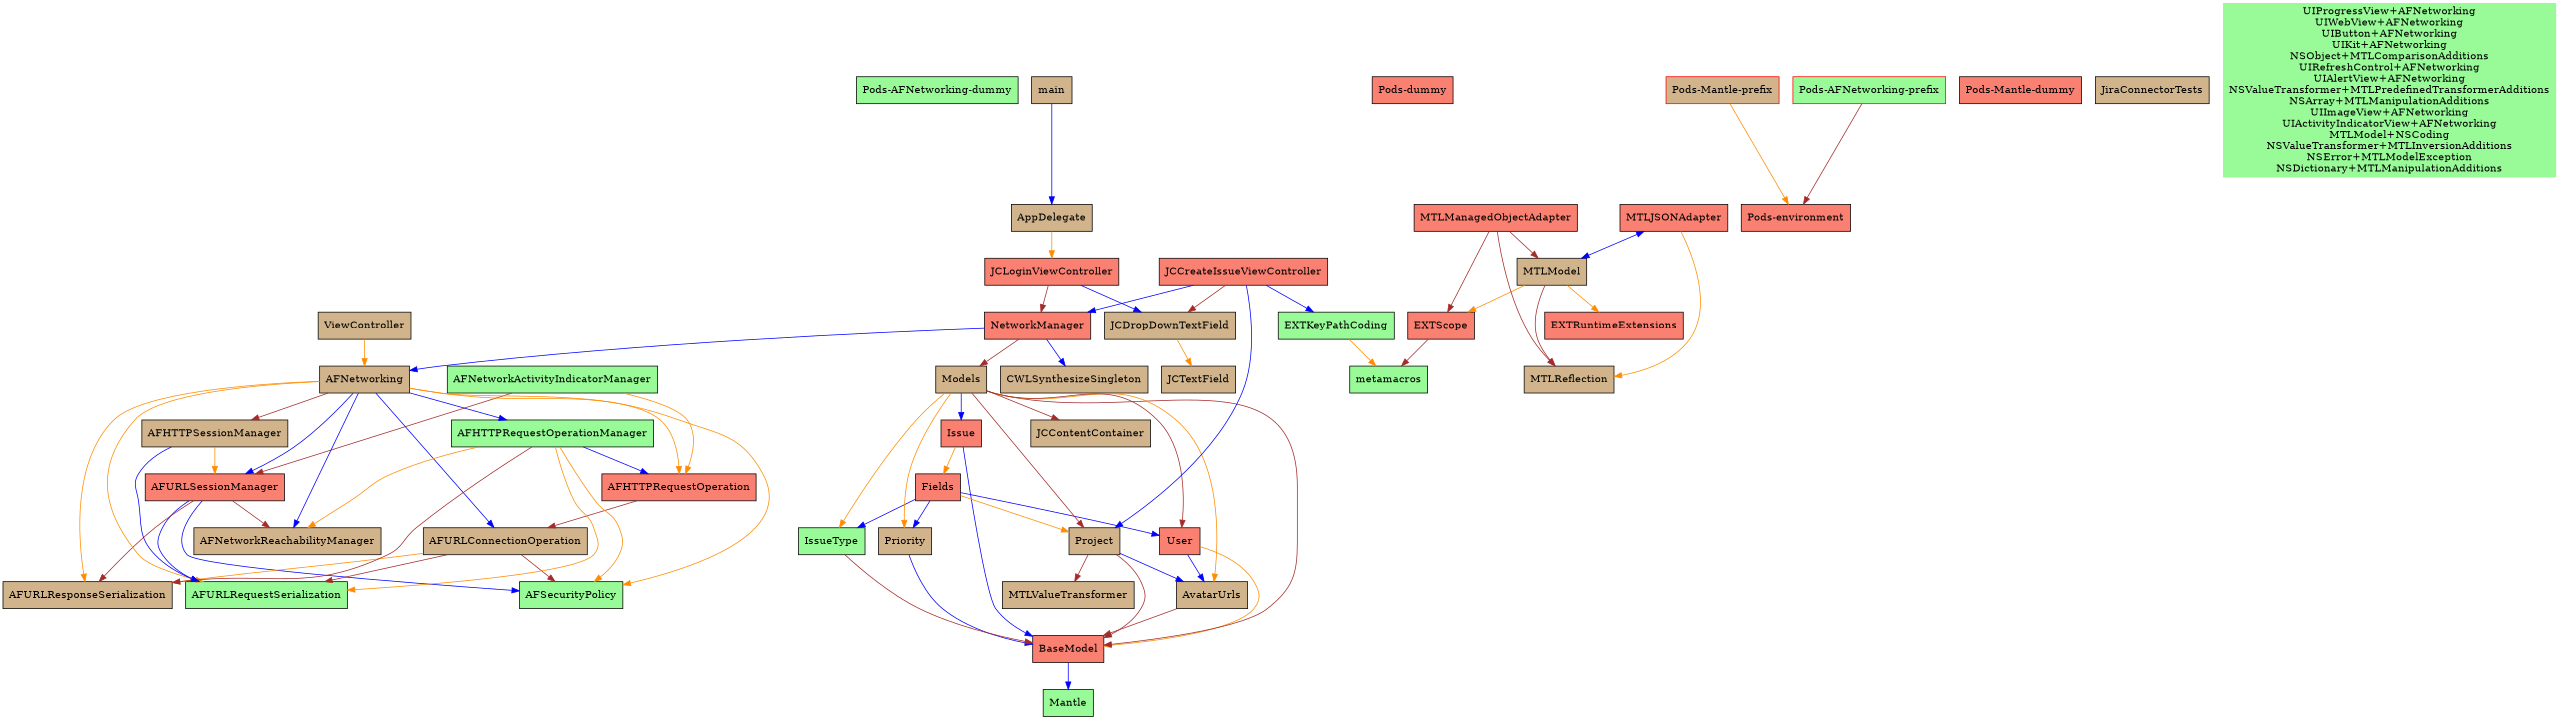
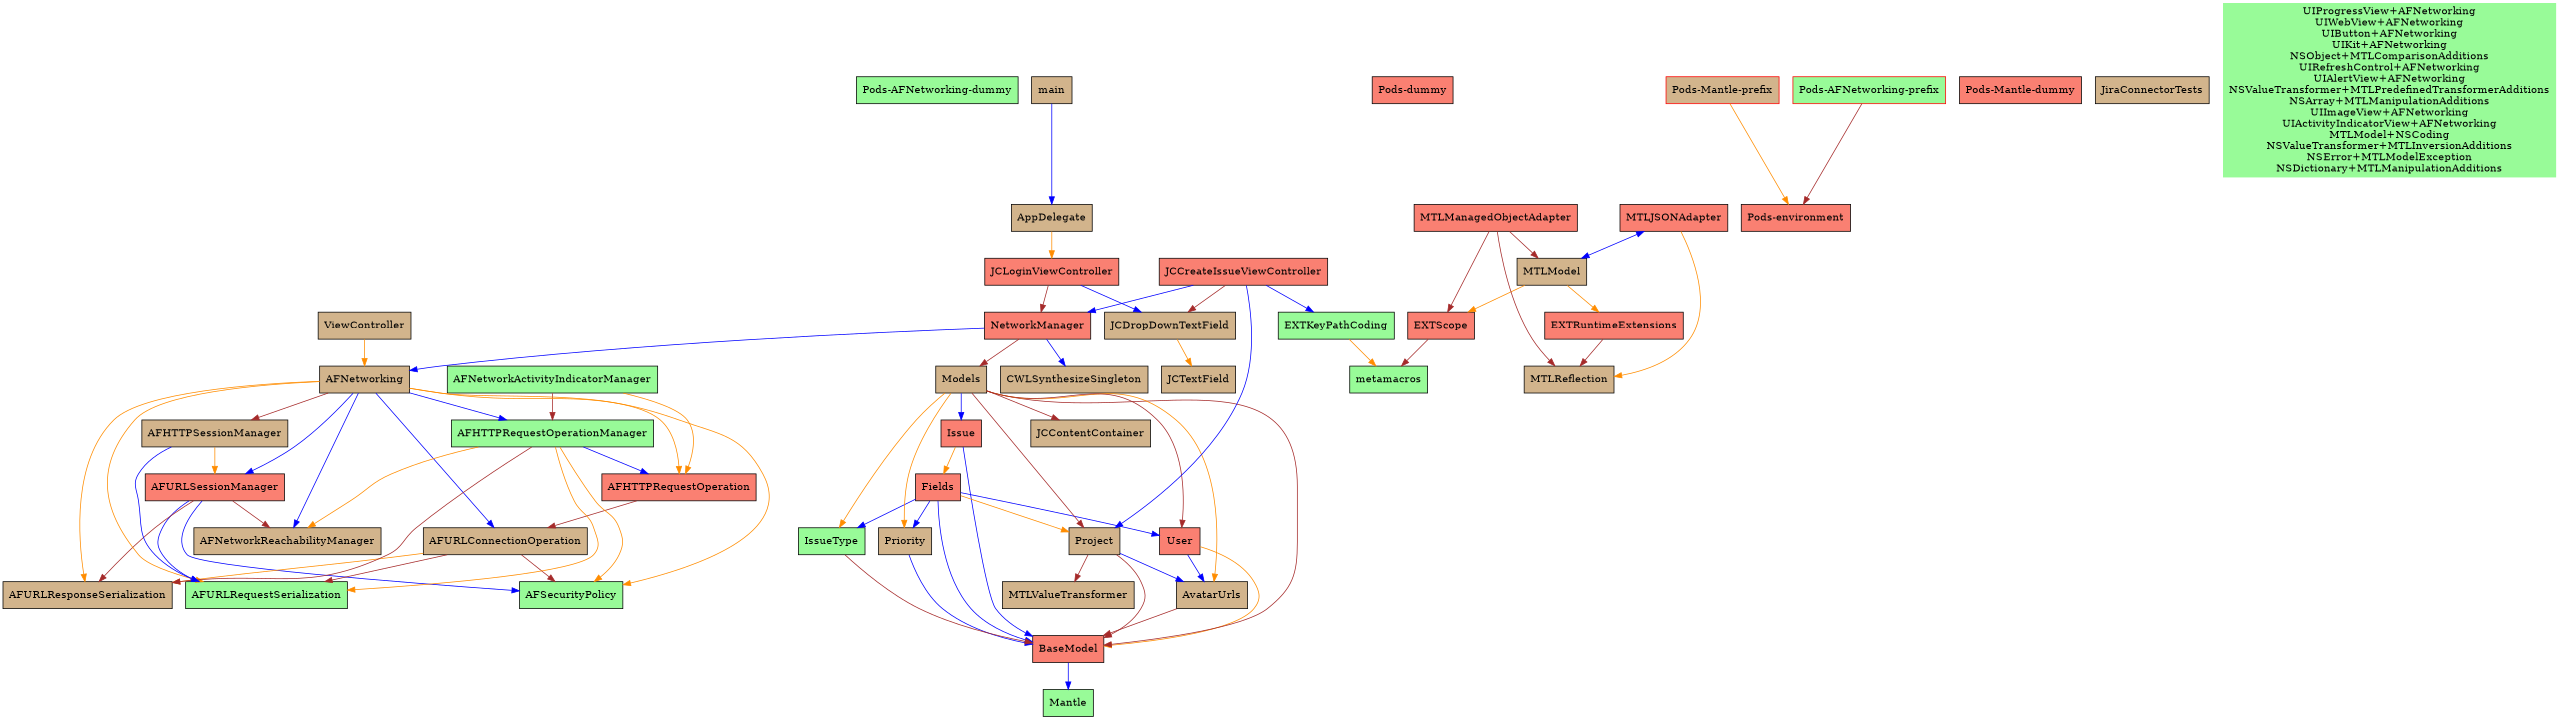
edge "MTLModel" -> "MTLReflection": now "EXTRuntimeExtensions" -> "MTLReflection"
edge "AFNetworkActivityIndicatorManager" -> "AFURLSessionManager": now "AFNetworkActivityIndicatorManager" -> "AFHTTPRequestOperationManager"
edge "Fields" -> "BaseModel": added
